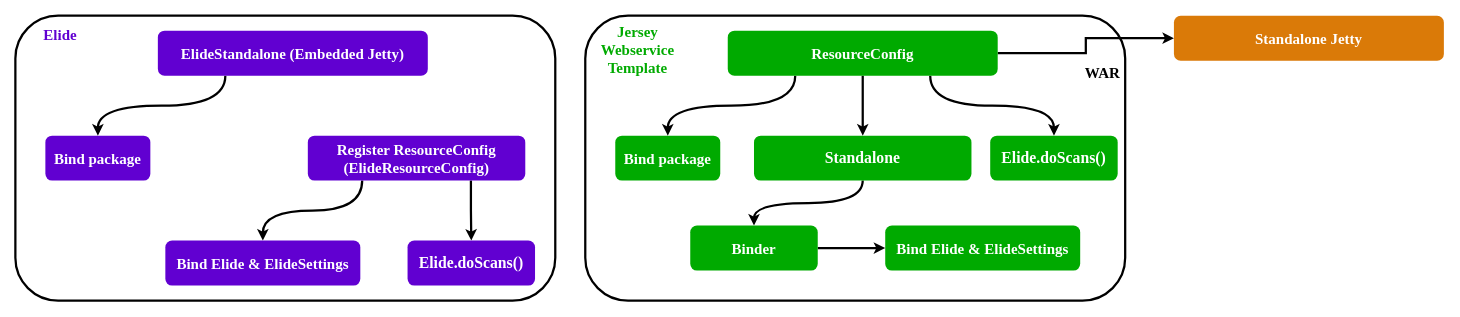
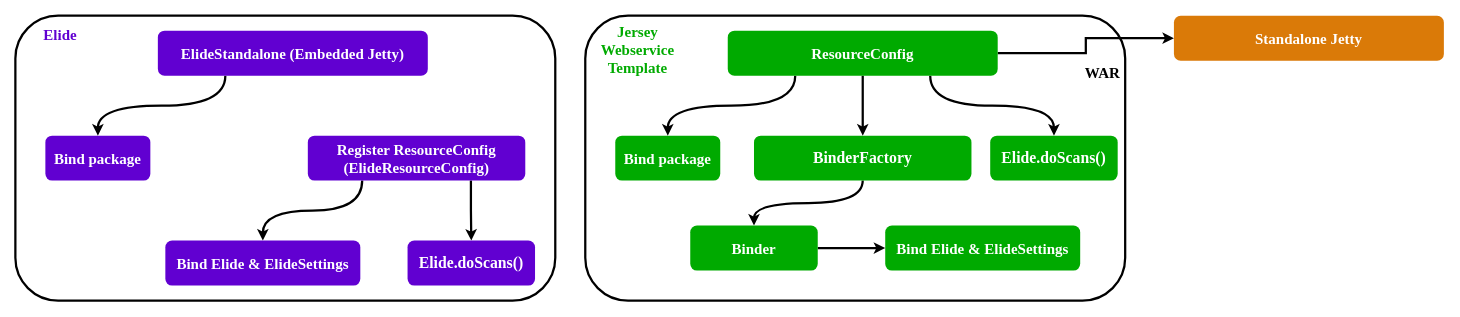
node "Standalone": label "Standalone" -> "BinderFactory"
